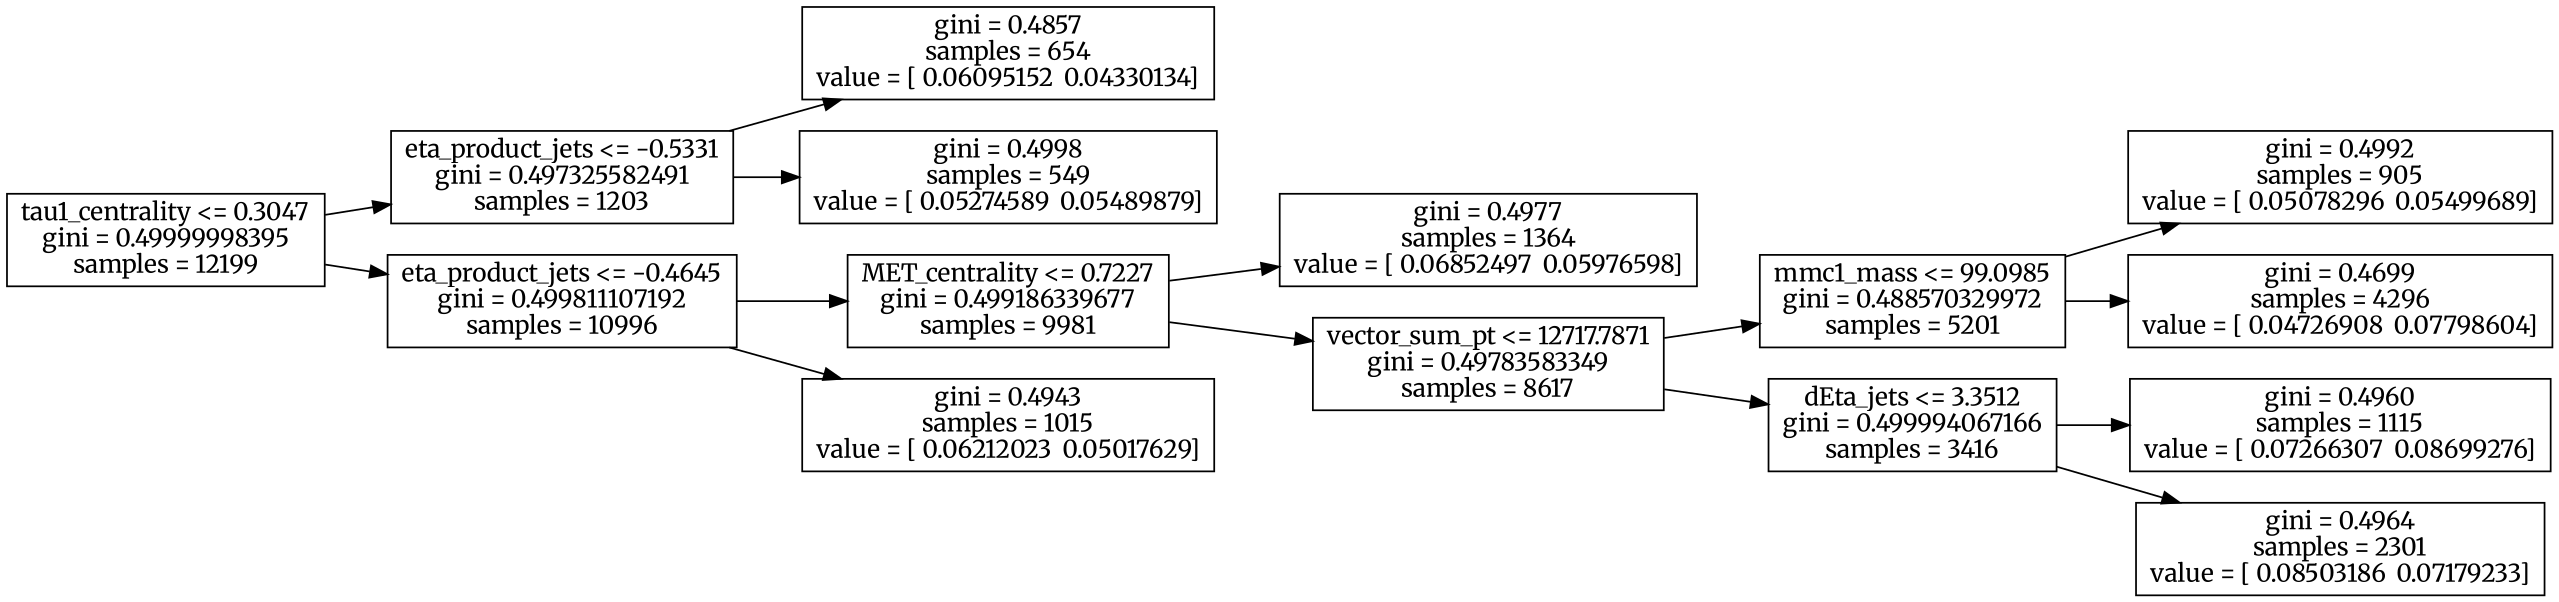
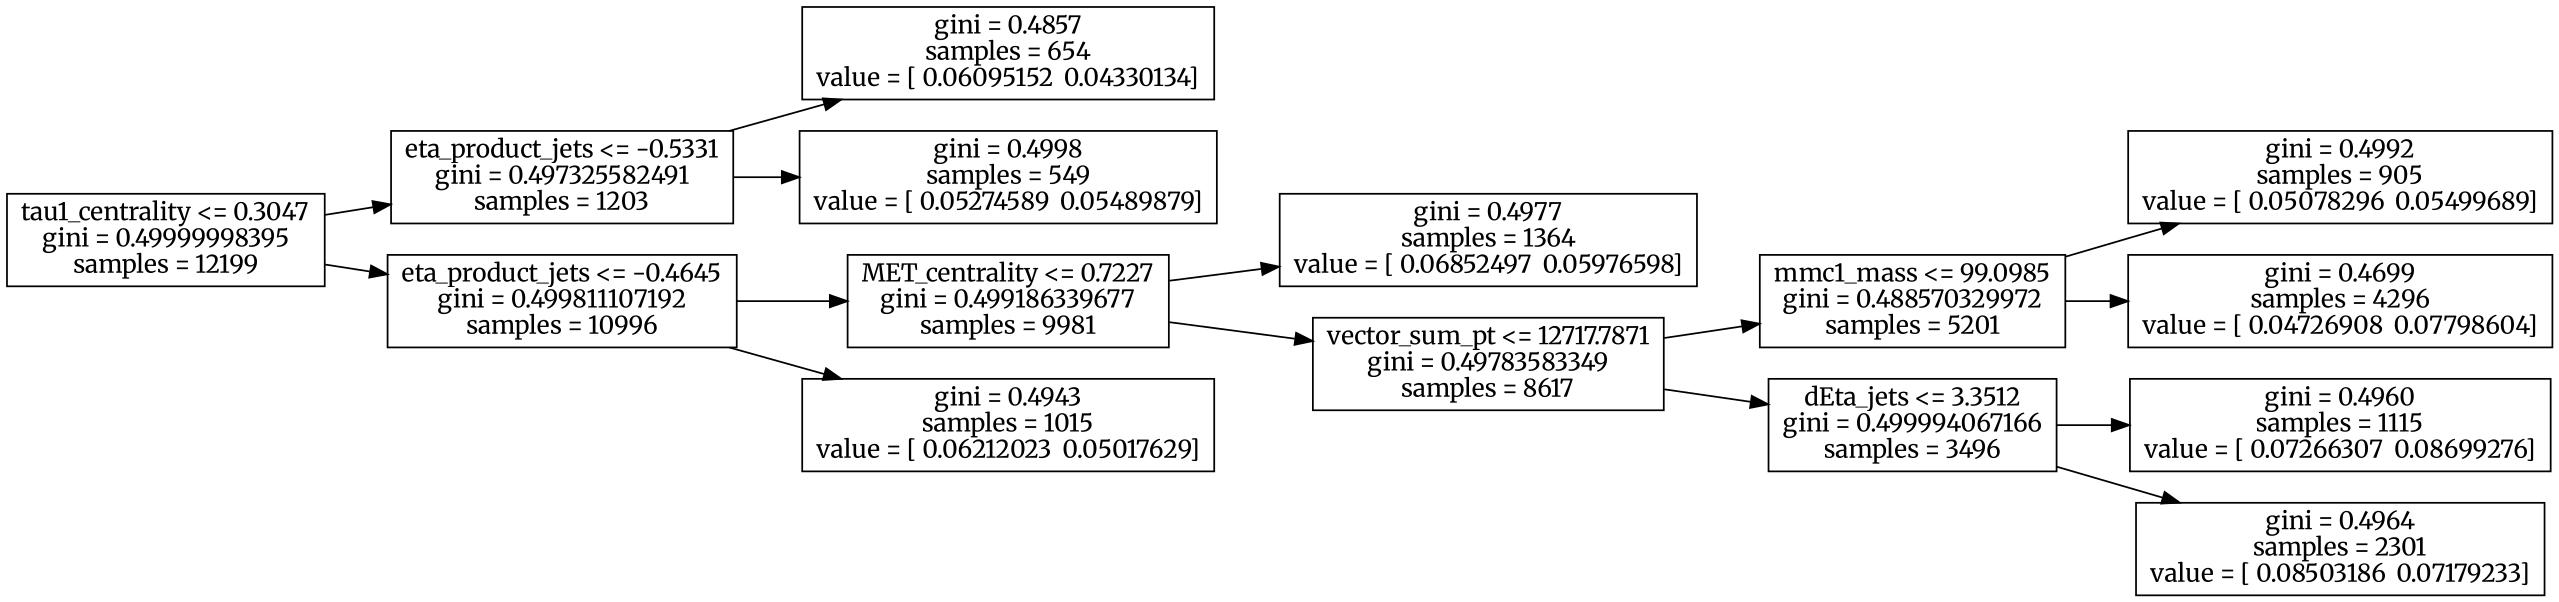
node "dEta_jets <= 3.3512 gini = 0.499994067166 samples = 3416": label "dEta_jets <= 3.3512 gini = 0.499994067166 samples = 3416" -> "dEta_jets <= 3.3512 gini = 0.499994067166 samples = 3496"
